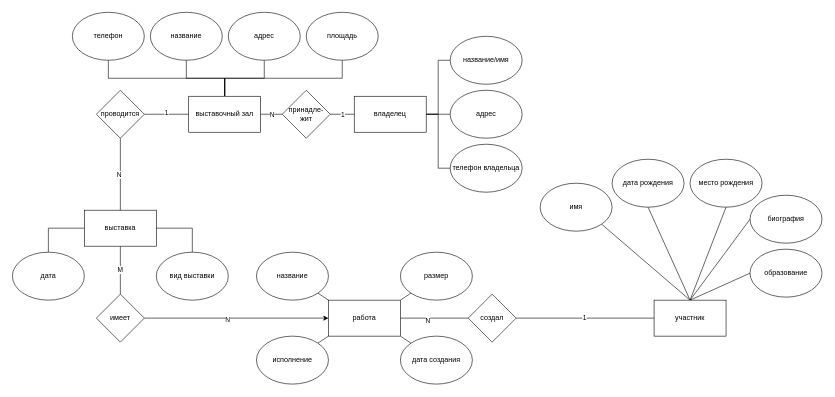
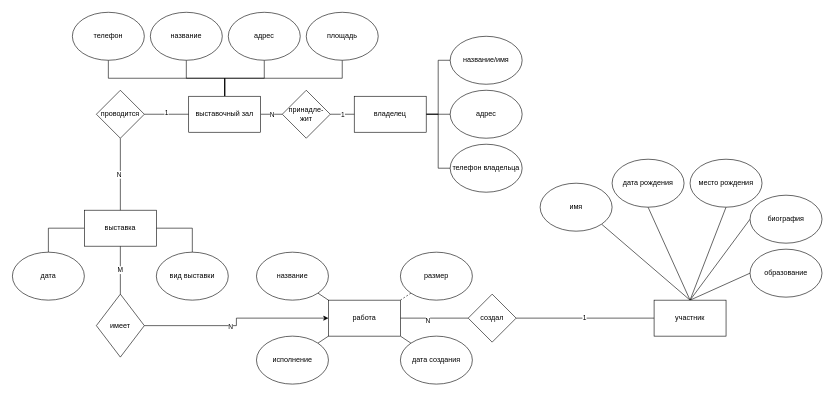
edge "размер" -- "работа": style solid -> dashed
node "имеет": size 48x48 -> 48x63
